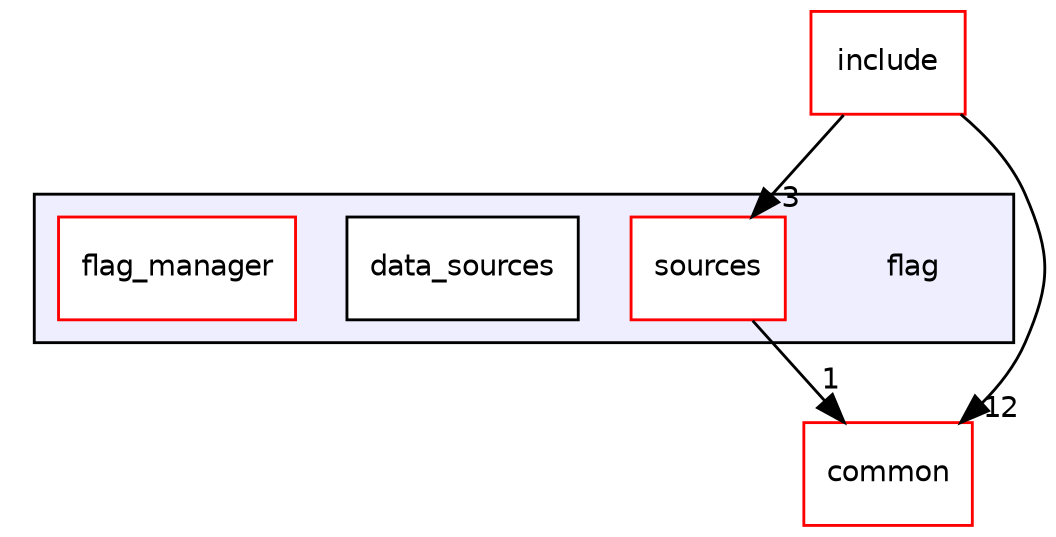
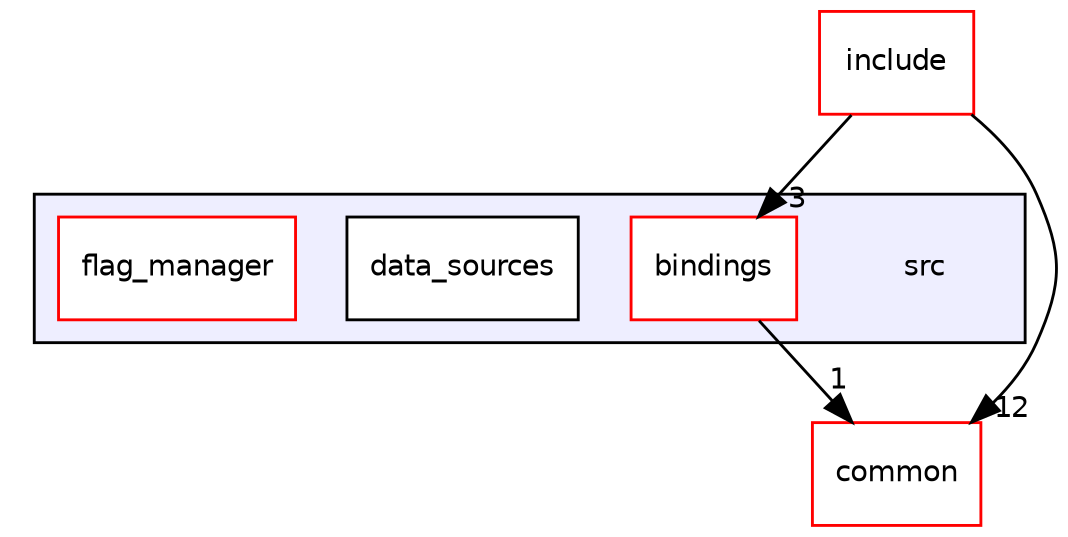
node "sources": label "sources" -> "bindings"
node "flag": label "flag" -> "src"
